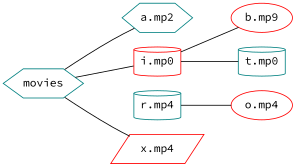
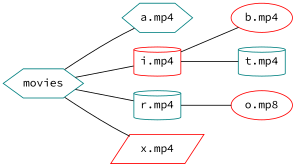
node "a.mp2": label "a.mp2" -> "a.mp4"
node "b.mp9": label "b.mp9" -> "b.mp4"
node "i.mp0": label "i.mp0" -> "i.mp4"
node "t.mp0": label "t.mp0" -> "t.mp4"
edge "movies" -- "r.mp4": added
node "o.mp4": label "o.mp4" -> "o.mp8"
